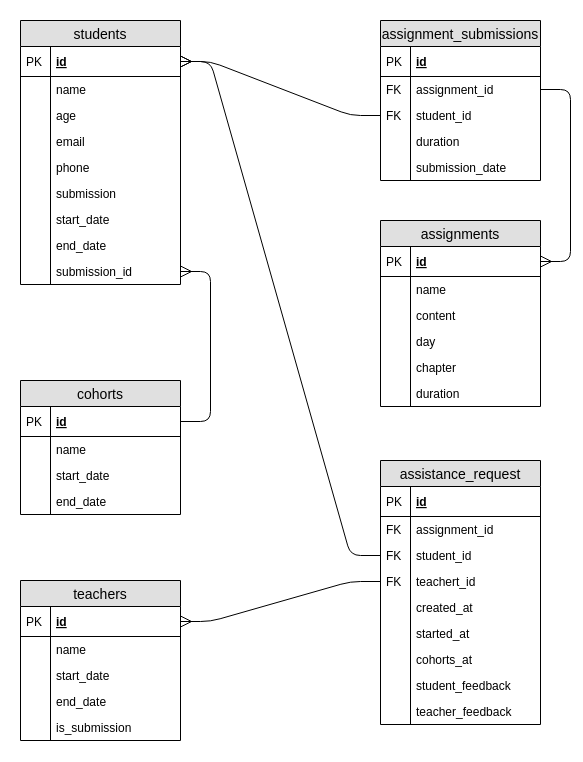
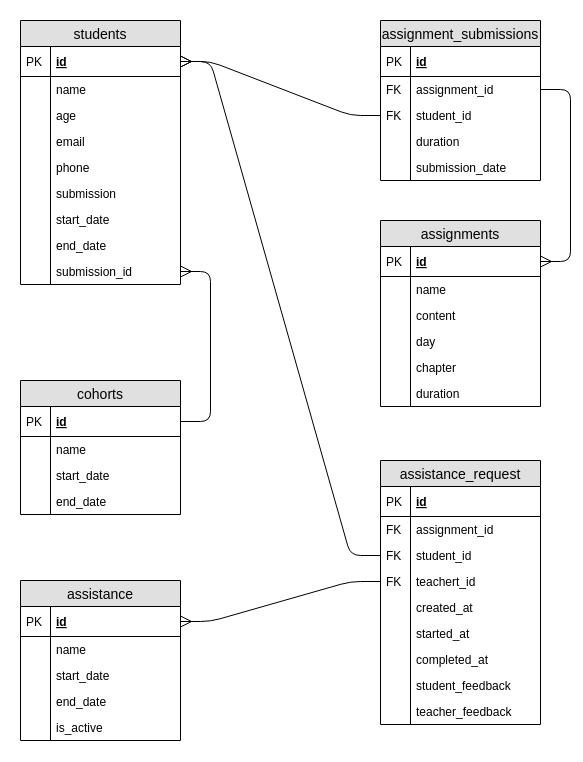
node "teachers": label "teachers" -> "assistance"
node "cohorts_at": label "cohorts_at" -> "completed_at"
node "is_submission": label "is_submission" -> "is_active"
